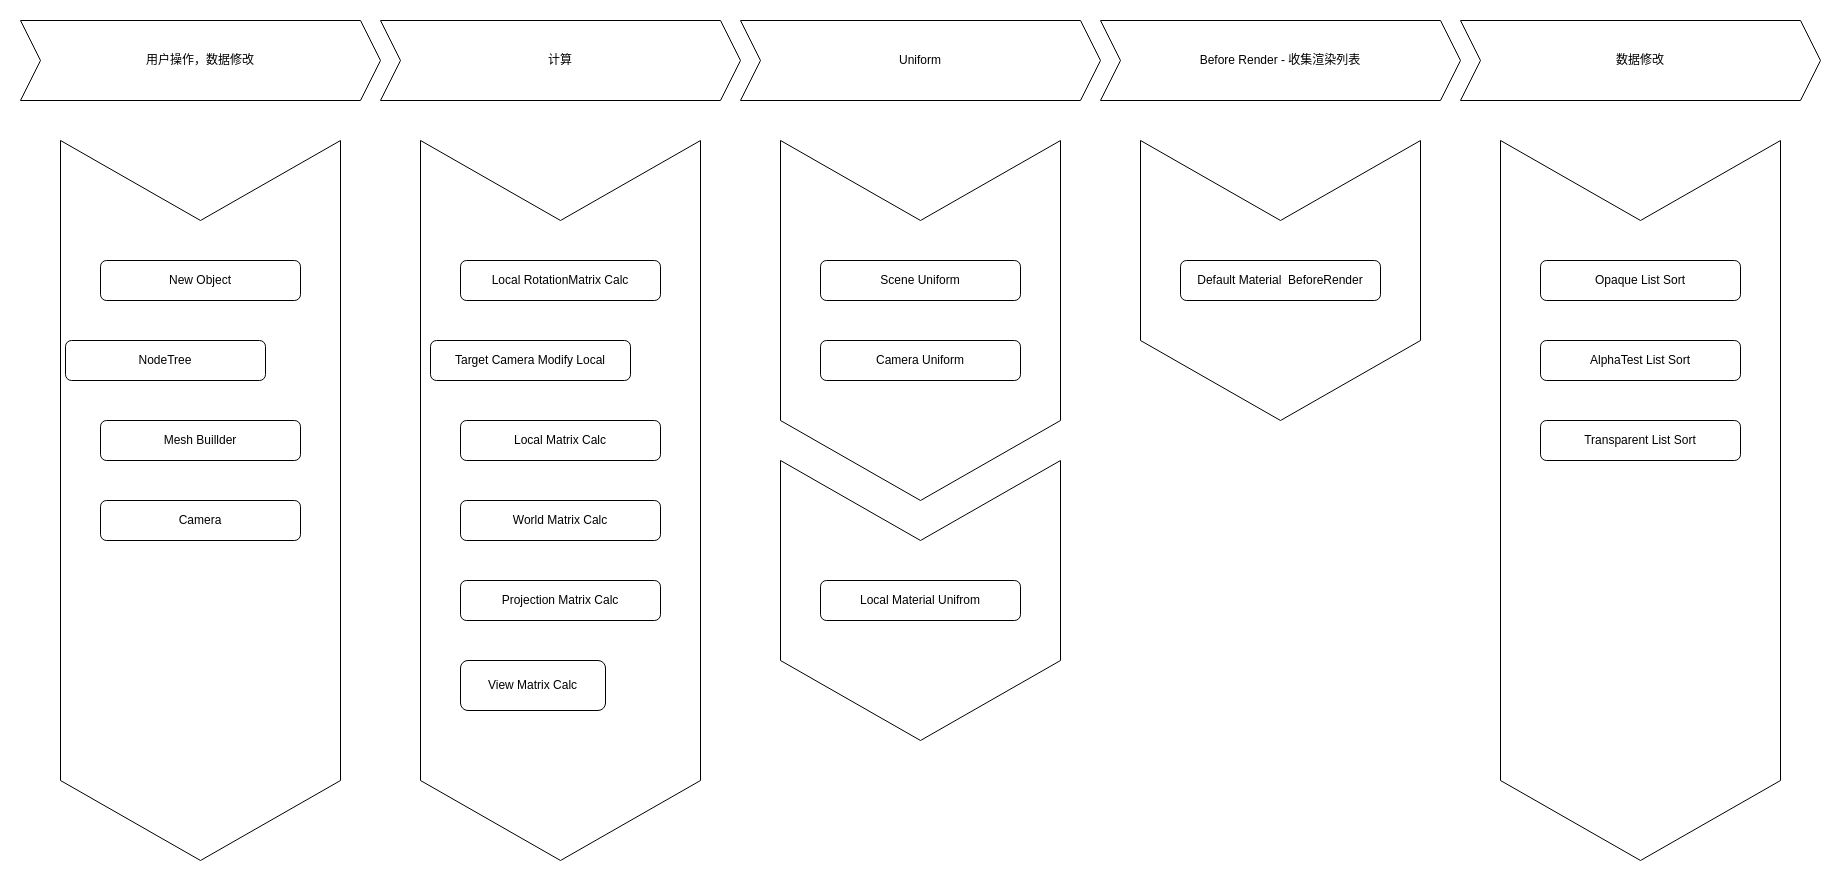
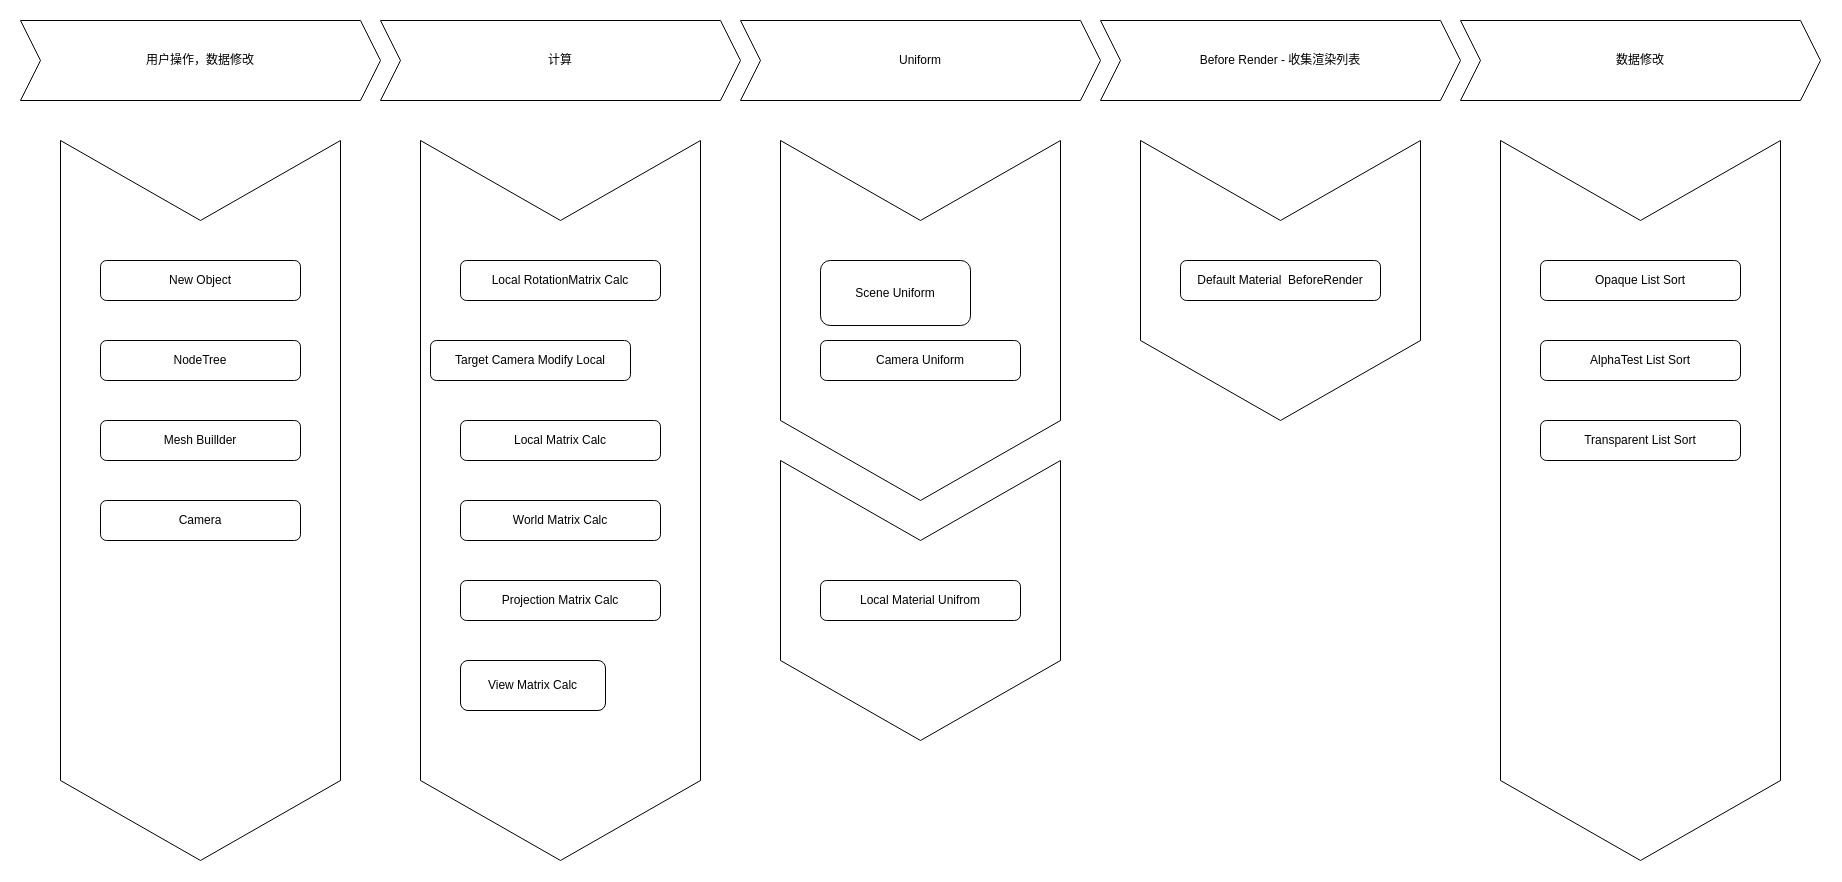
node "Scene Uniform": size 200x40 -> 150x65
node "NodeTree": moved (166, 361) -> (201, 361)
